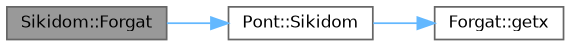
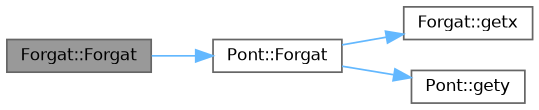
node "Sikidom::Forgat": label "Sikidom::Forgat" -> "Forgat::Forgat"
node "Pont::Sikidom": label "Pont::Sikidom" -> "Pont::Forgat"
node "Pont::gety": added
